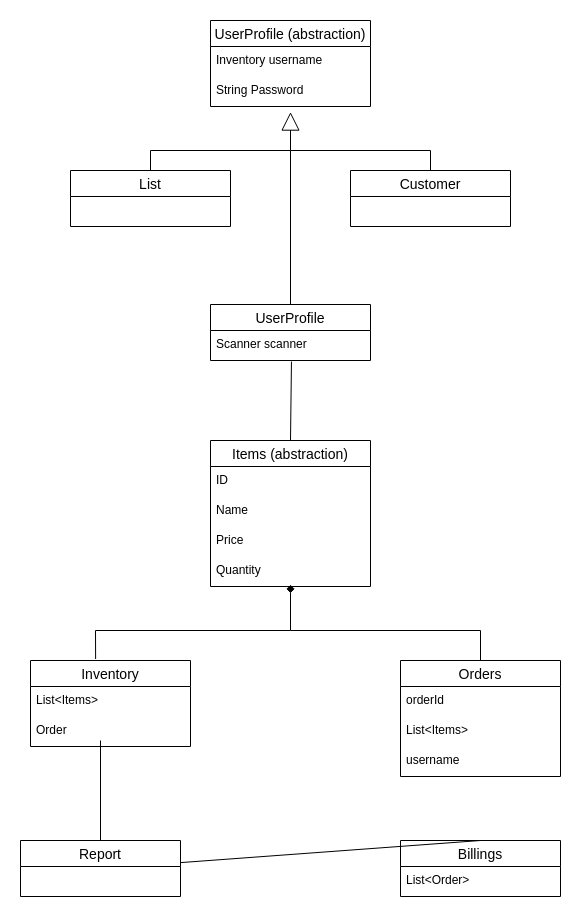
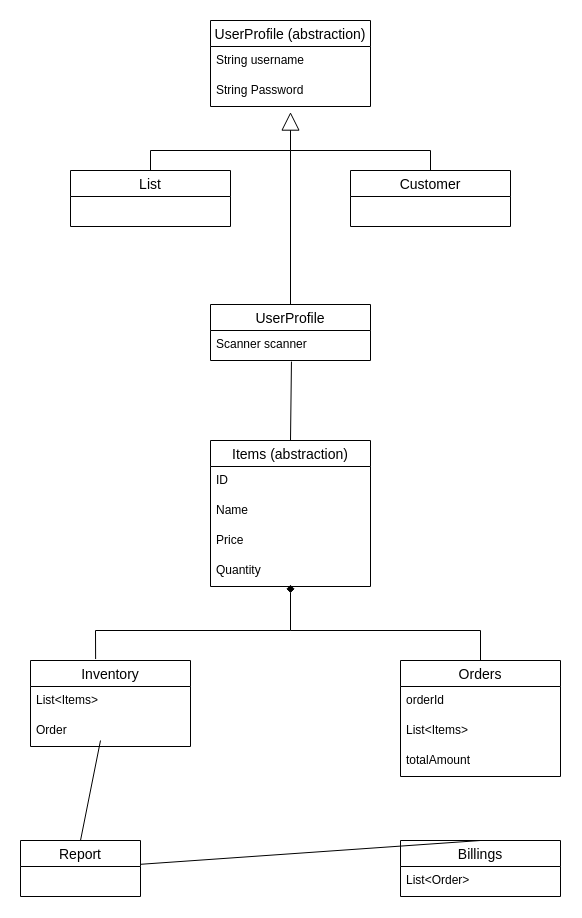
node "Inventory username": label "Inventory username" -> "String username"
node "username": label "username" -> "totalAmount"
node "Report": size 160x56 -> 120x56
